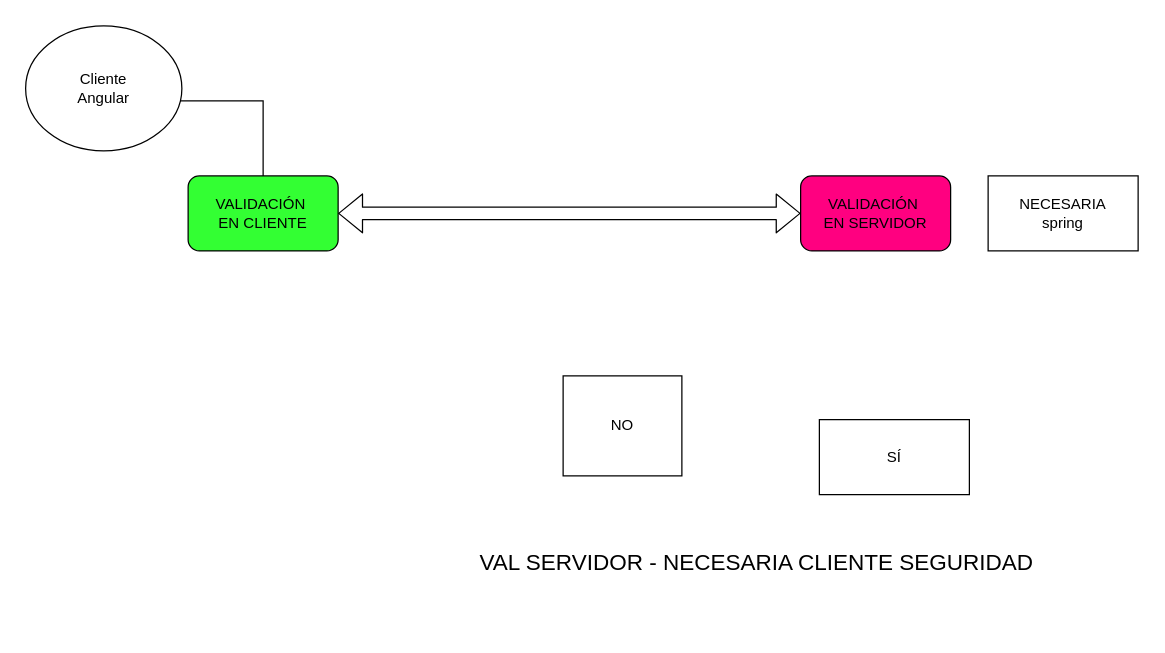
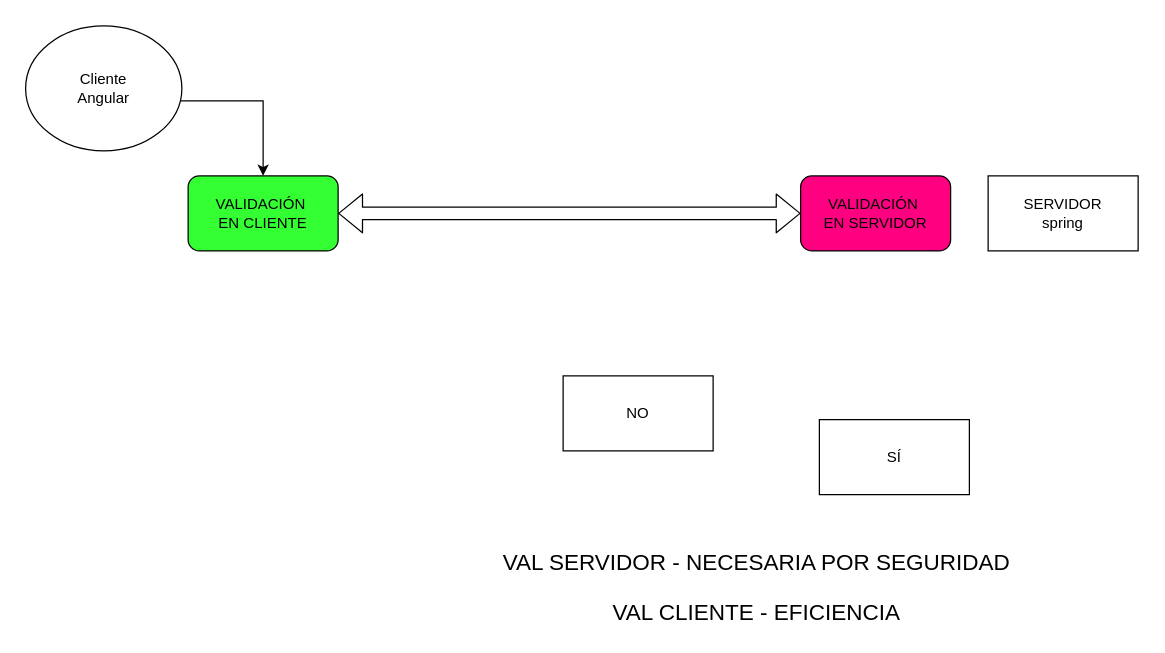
edge "Cliente Angular" -- "VALIDACIÓN EN CLIENTE": arrowhead none -> classic
node "NECESARIA spring": label "NECESARIA spring" -> "SERVIDOR spring"
node "NO": size 119x100 -> 150x75
node "VAL SERVIDOR - NECESARIA CLIENTE SEGURIDAD": label "VAL SERVIDOR - NECESARIA CLIENTE SEGURIDAD" -> "VAL SERVIDOR - NECESARIA POR SEGURIDAD"
node "VAL CLIENTE - EFICIENCIA": added
